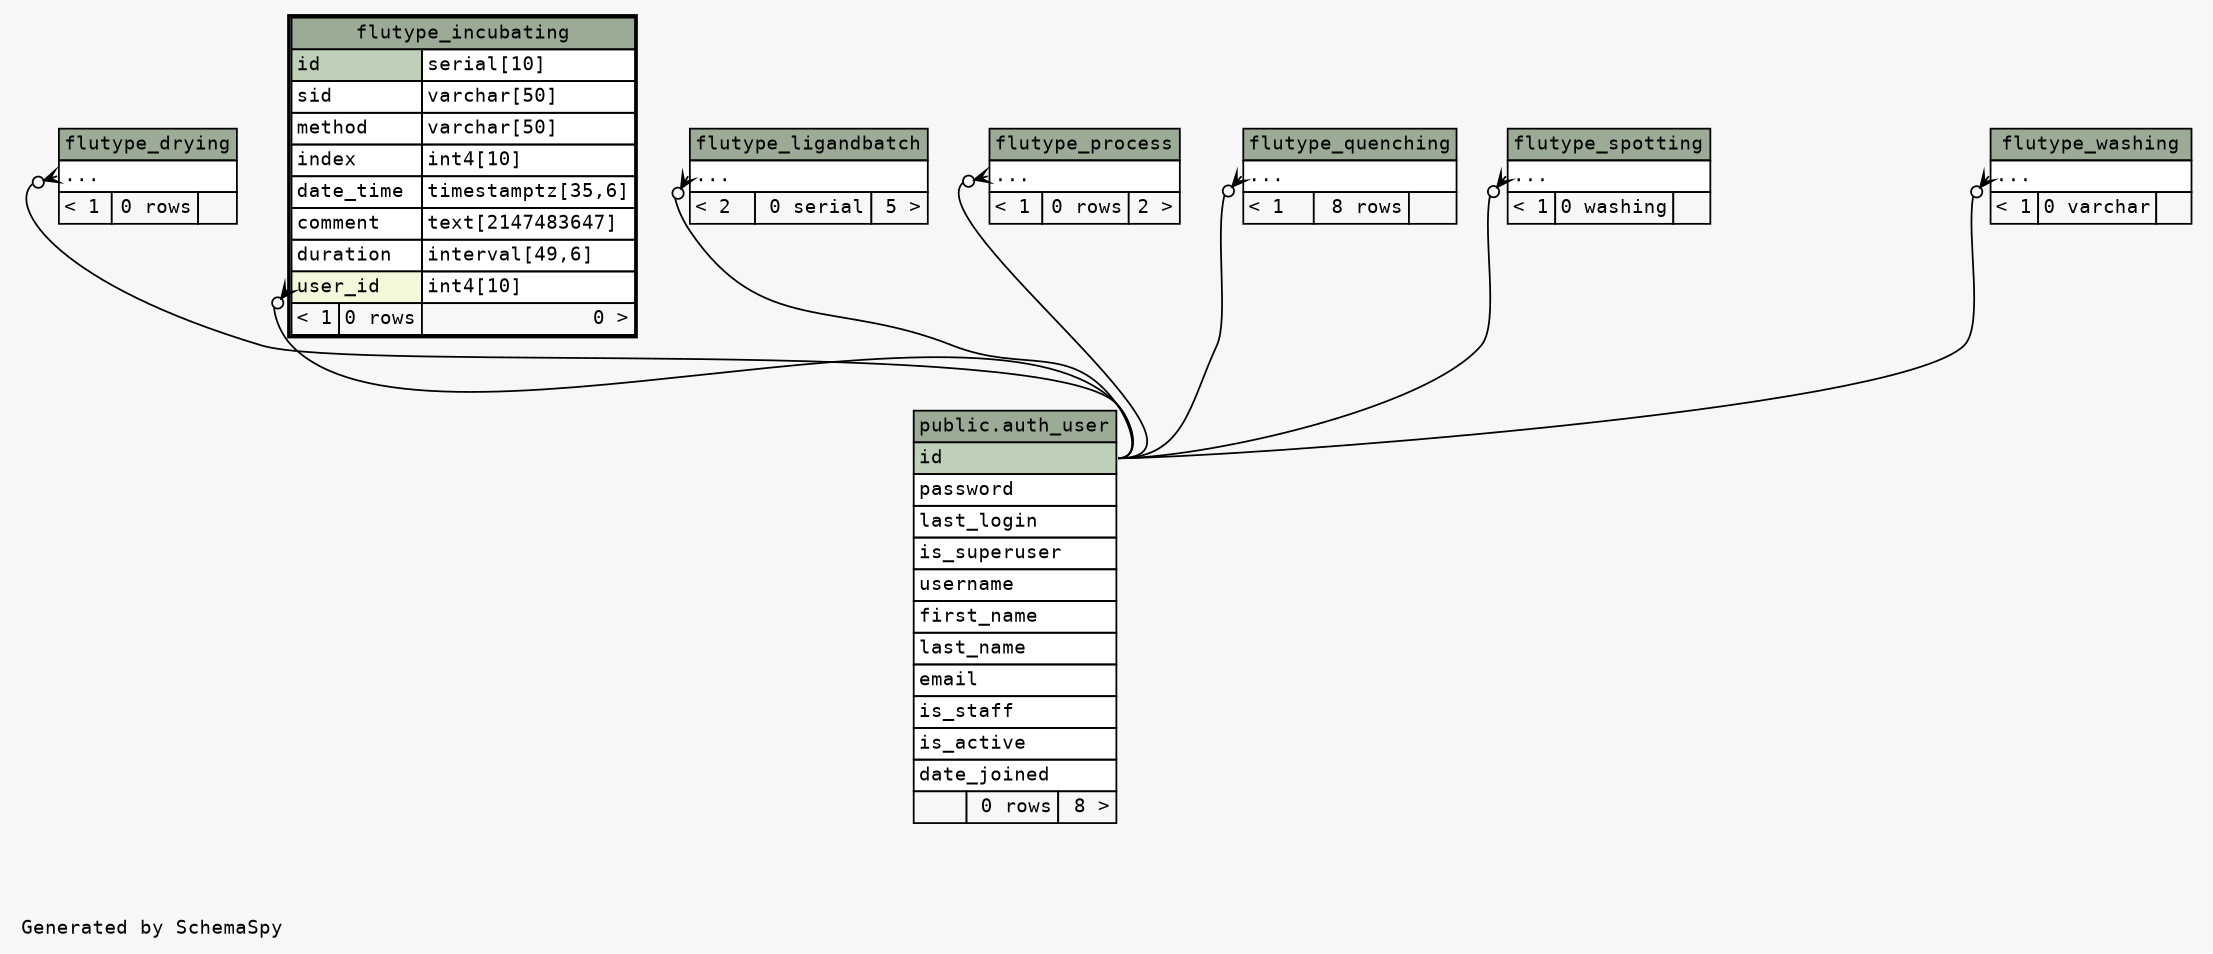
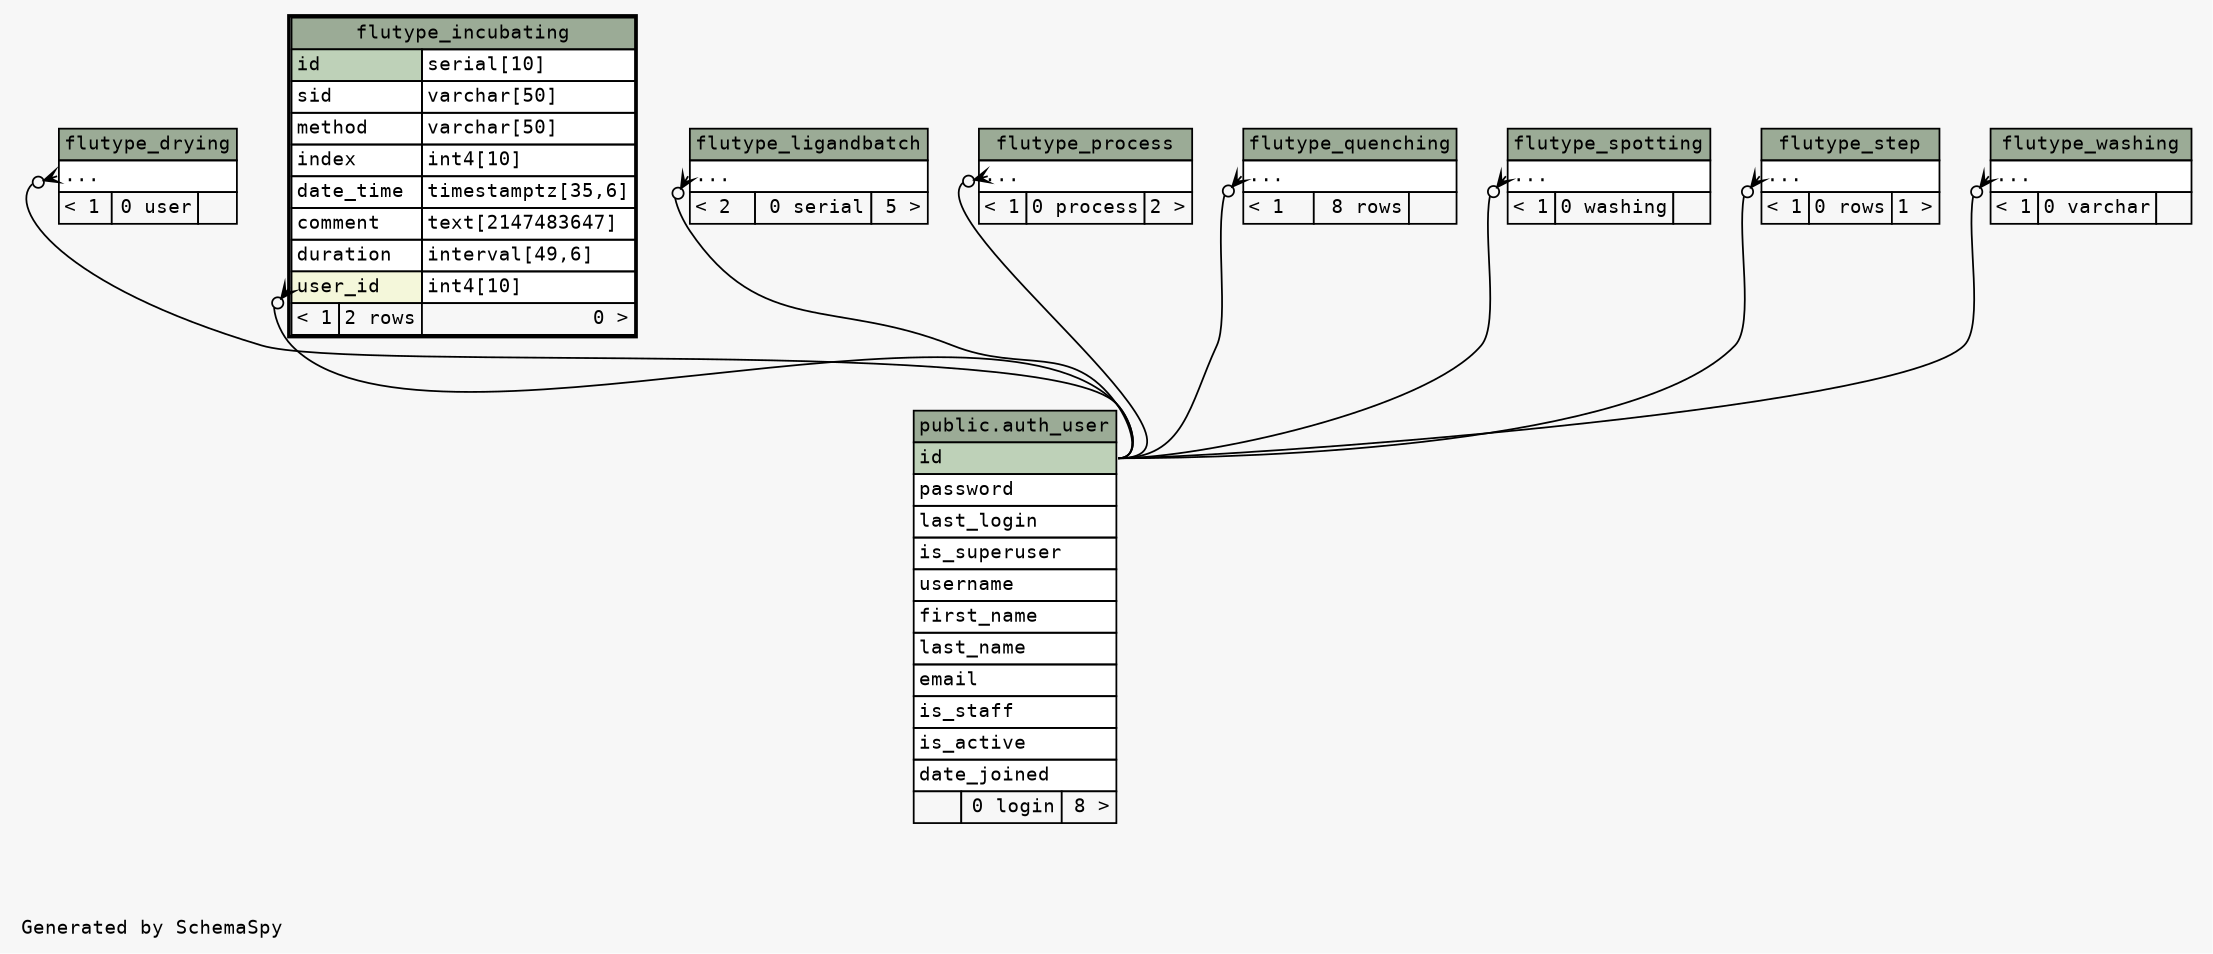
node "flutype_step": added
node "flutype_drying": text "0 rows" -> "0 user"
node "flutype_process": text "0 rows" -> "0 process"
node "flutype_incubating": text "0 rows" -> "2 rows"
node "public.auth_user": text "0 rows" -> "0 login"
